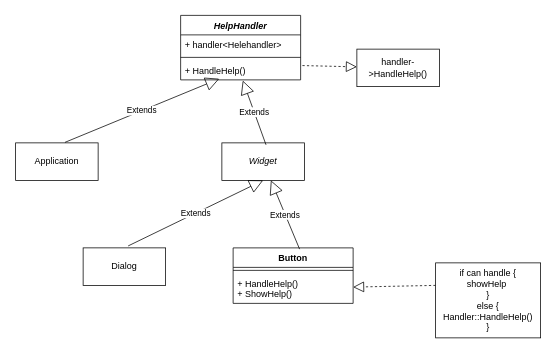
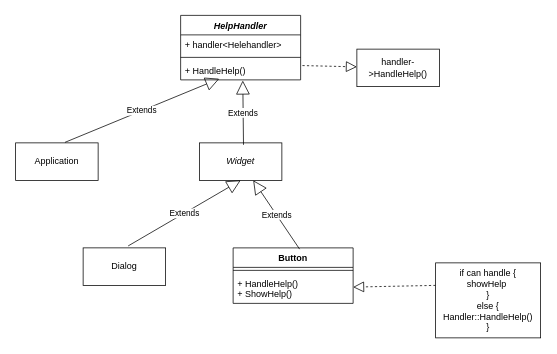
node "Widget": moved (263, 162) -> (240, 162)
